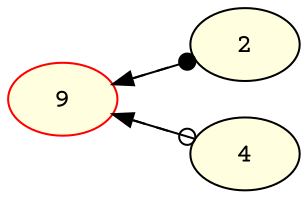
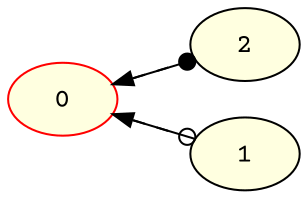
node "9": label "9" -> "0"
node "4": label "4" -> "1"
